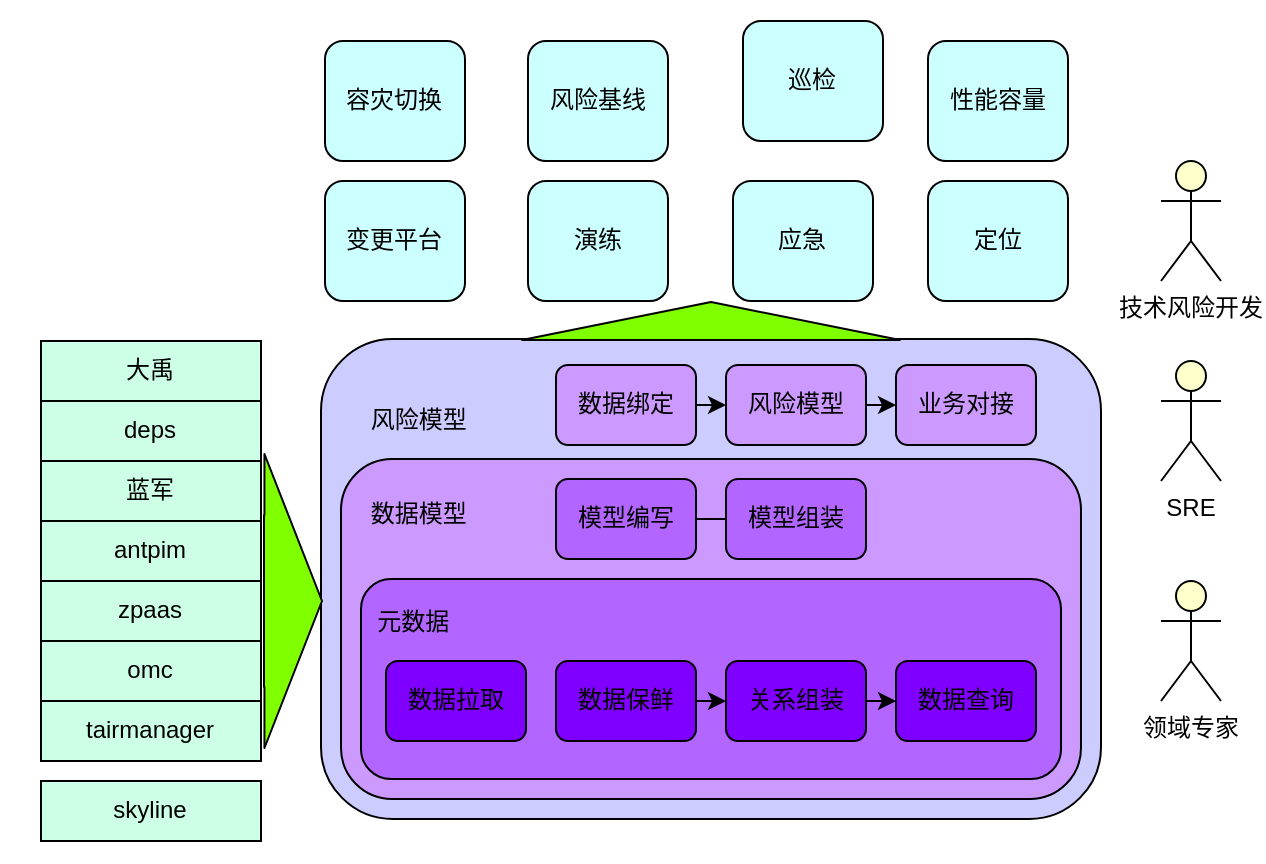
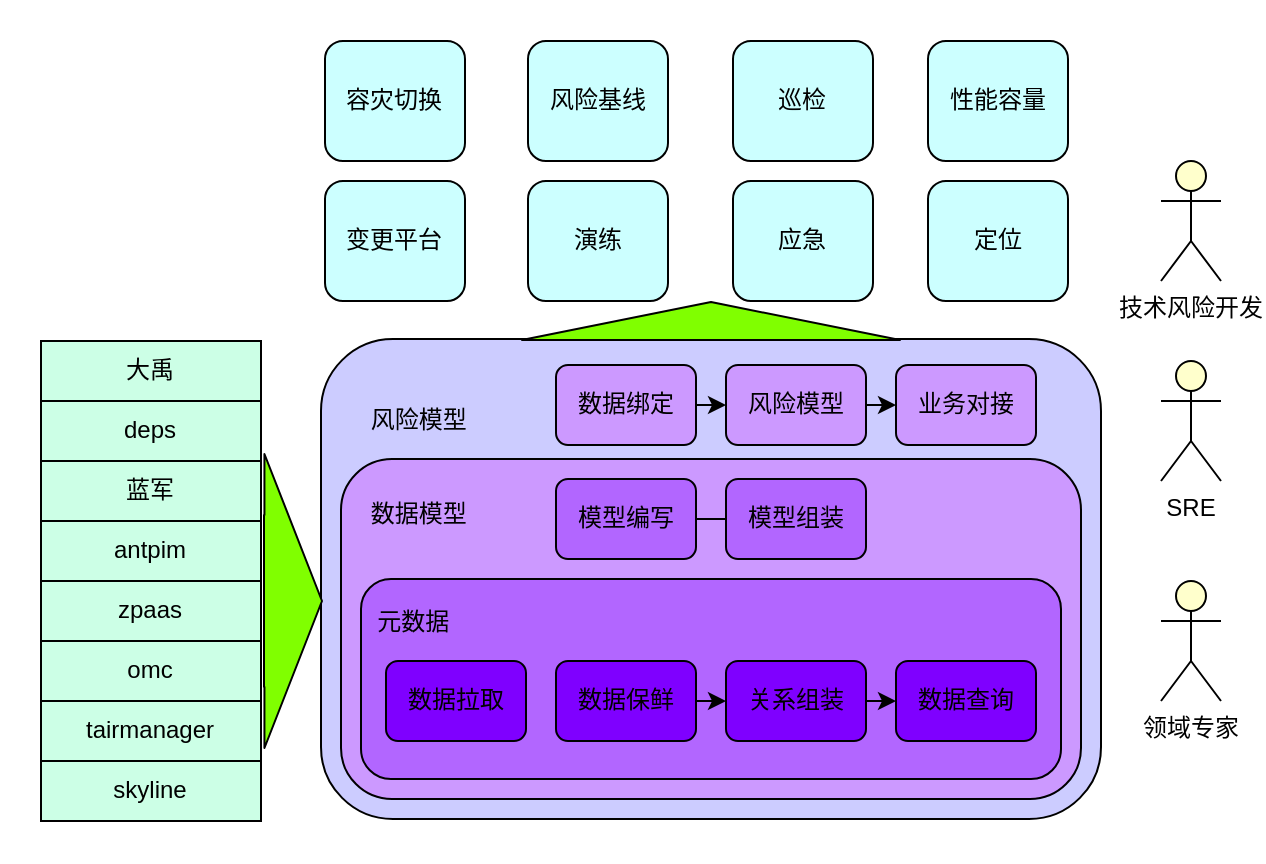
node "巡检": moved (813, 81) -> (803, 101)
node "skyline": moved (151, 811) -> (151, 791)
